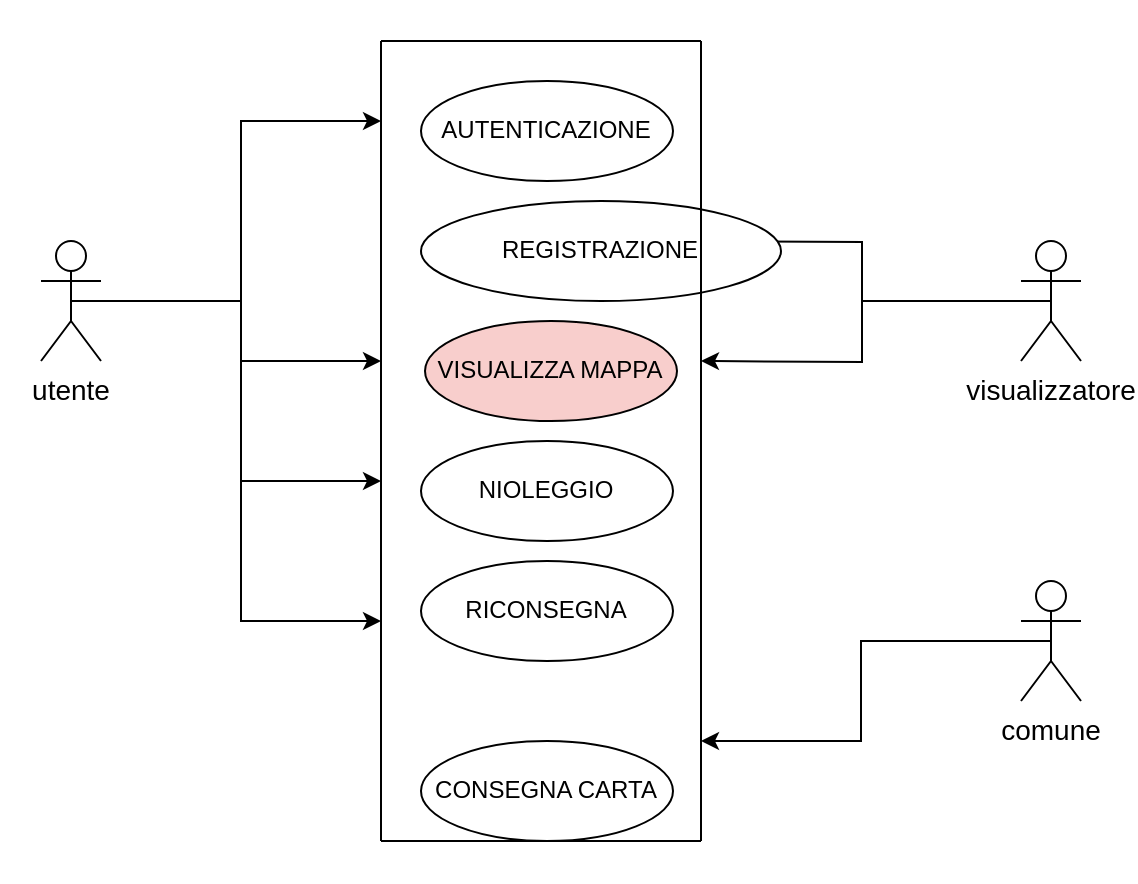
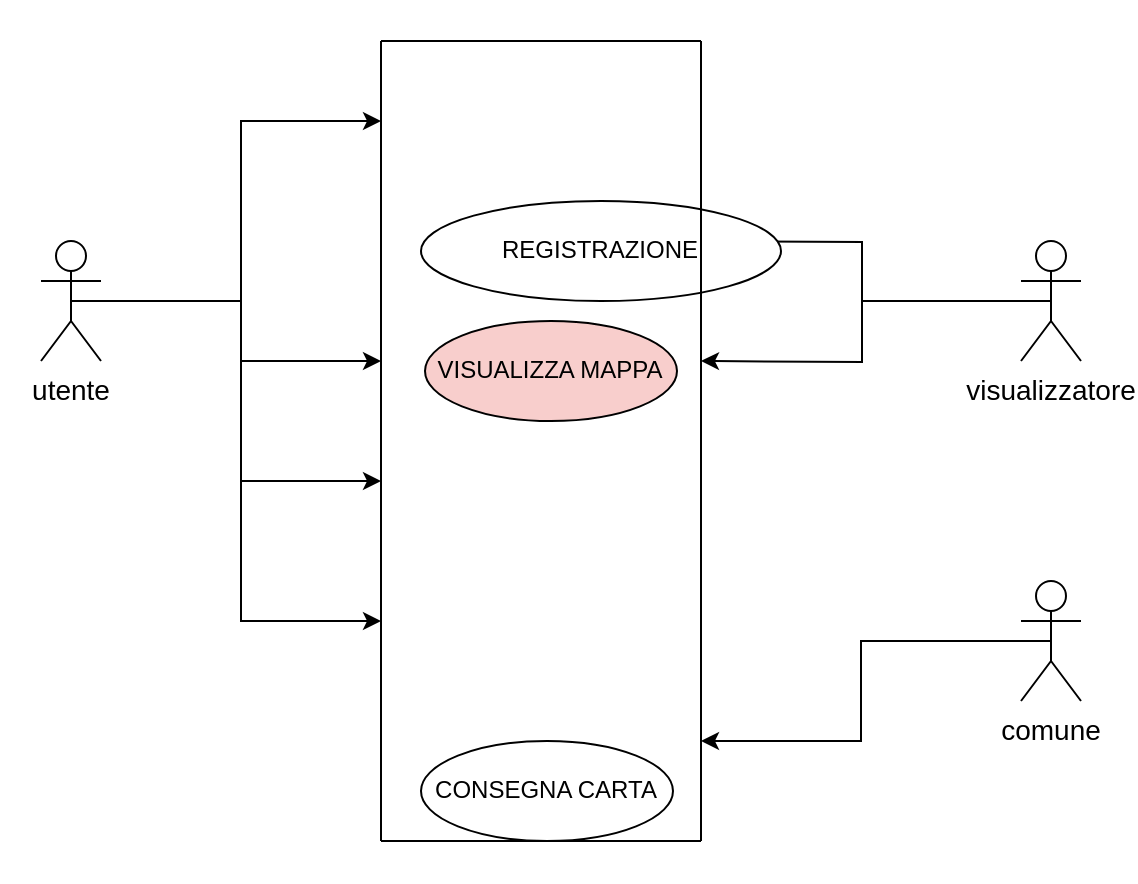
node "AUTENTICAZIONE": removed
node "NIOLEGGIO": removed
node "RICONSEGNA": removed
